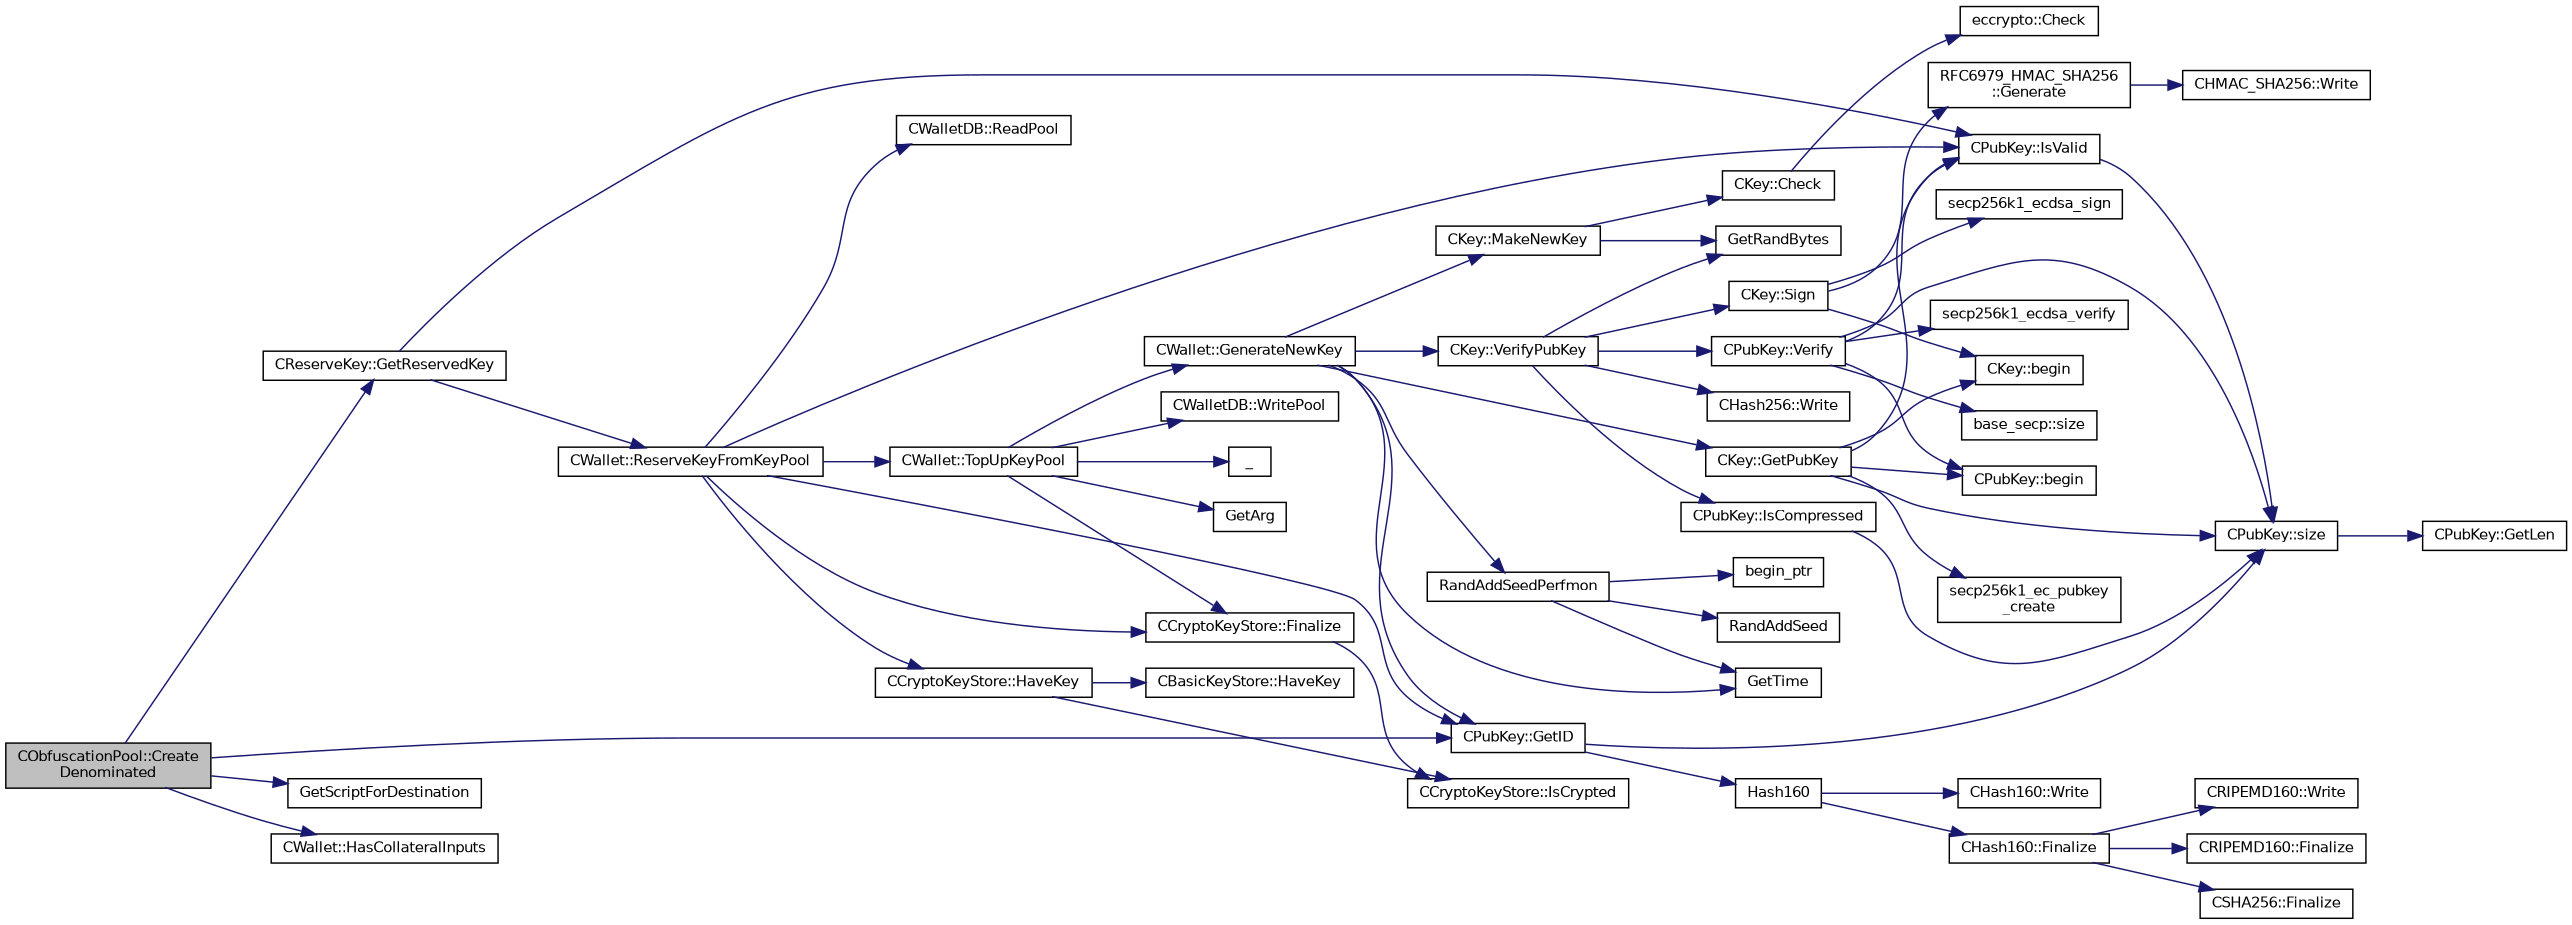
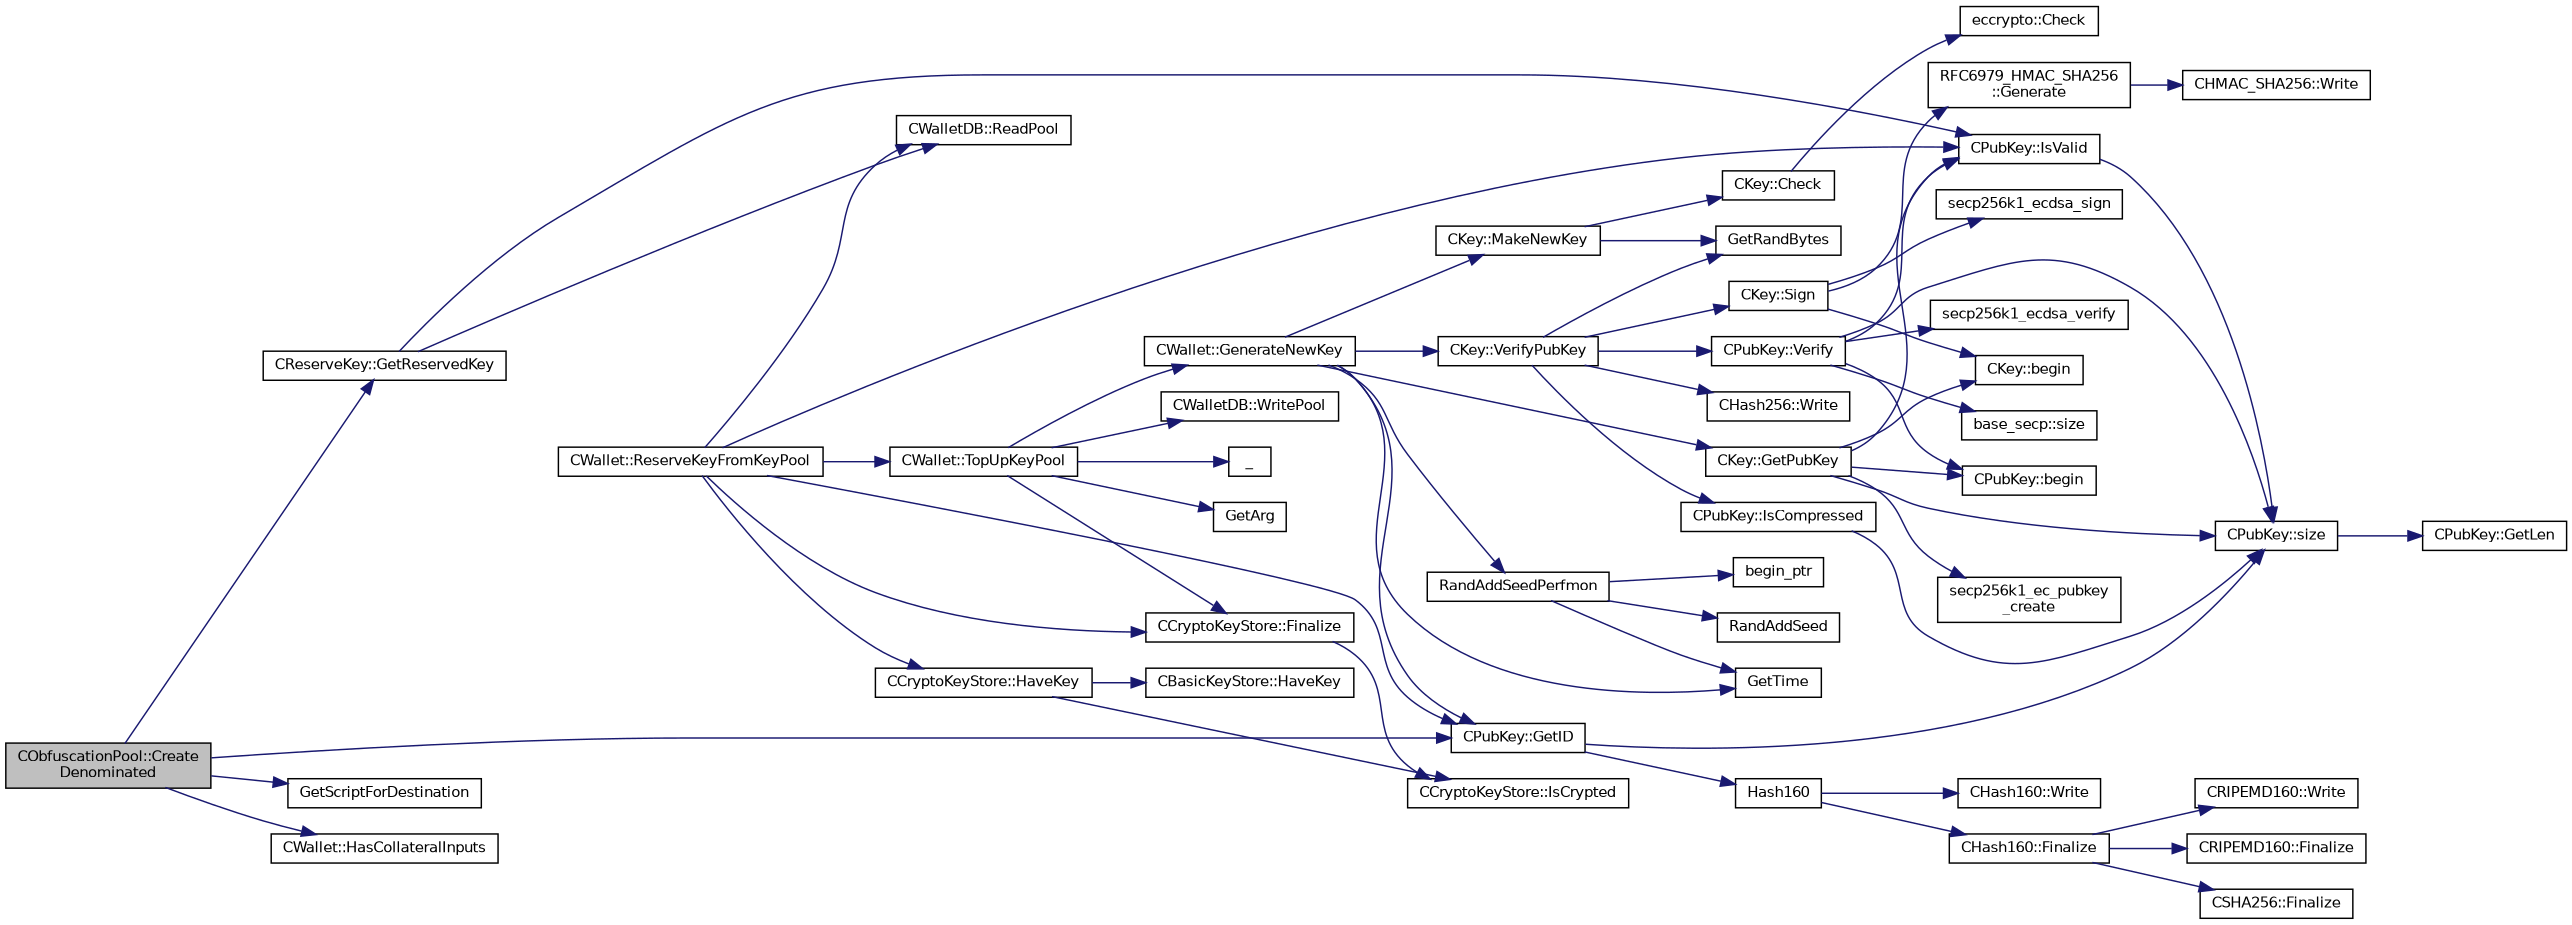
edge "CReserveKey::GetReservedKey" -> "CWallet::ReserveKeyFromKeyPool": now "CReserveKey::GetReservedKey" -> "CWalletDB::ReadPool"
